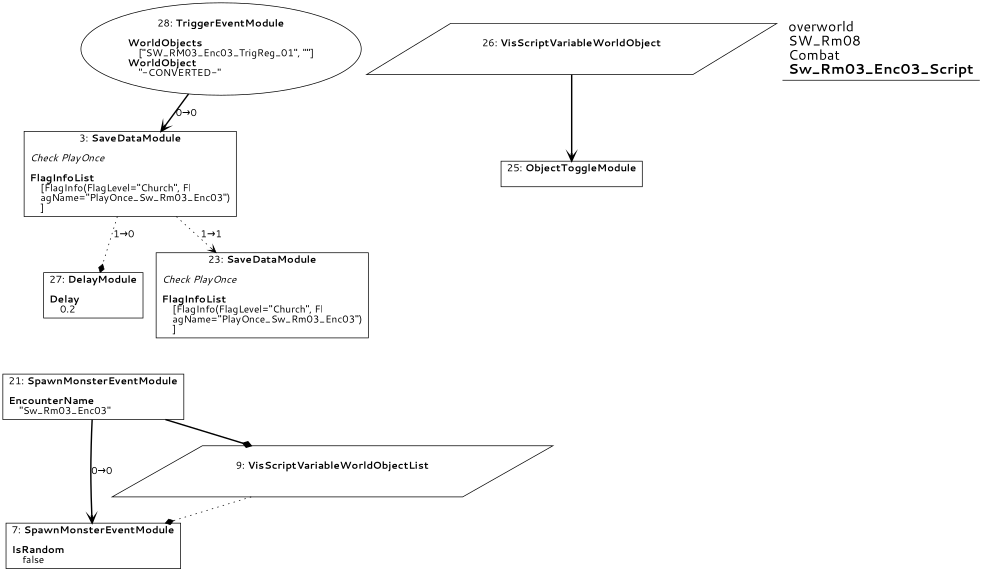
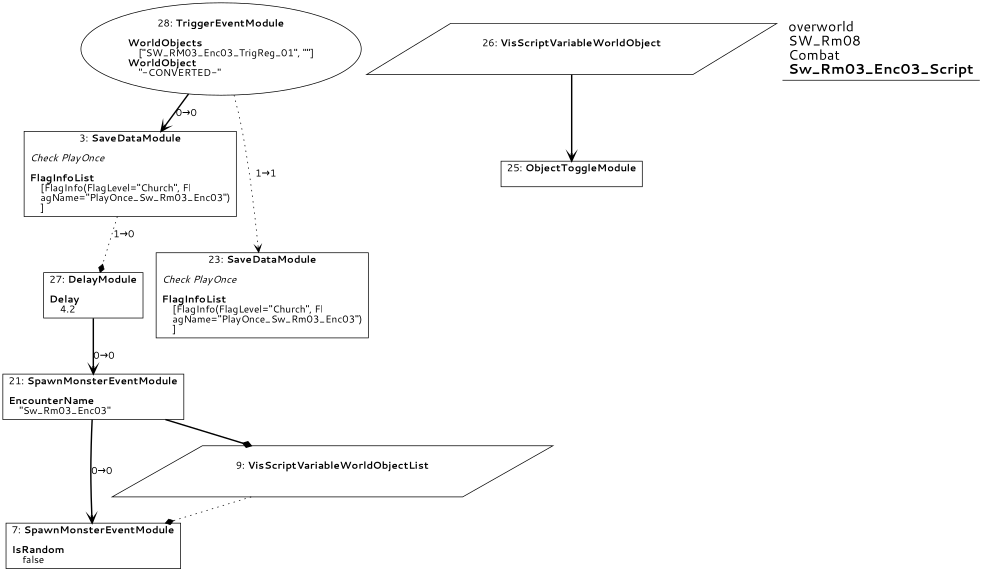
edge "3:" -> "23:": now "28:" -> "23:"
node "27:": text "0.2" -> "4.2"
edge "27:" -> "21:": added, label "0→0"
